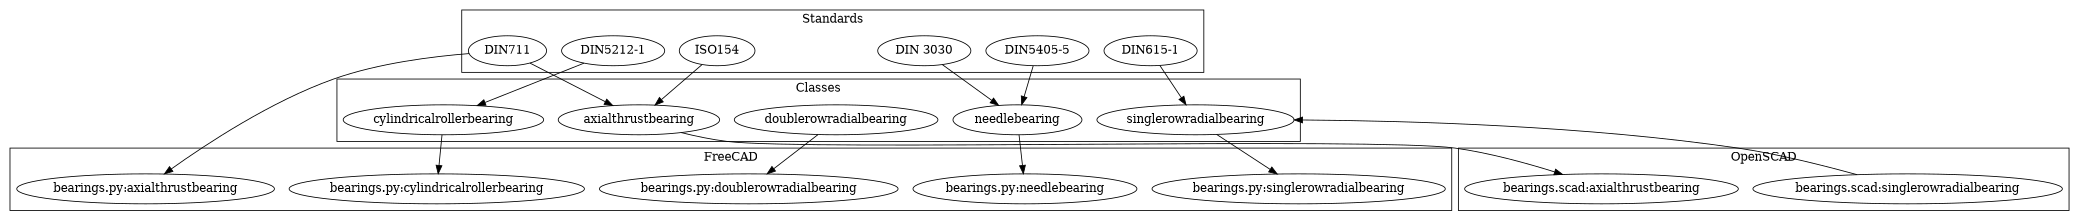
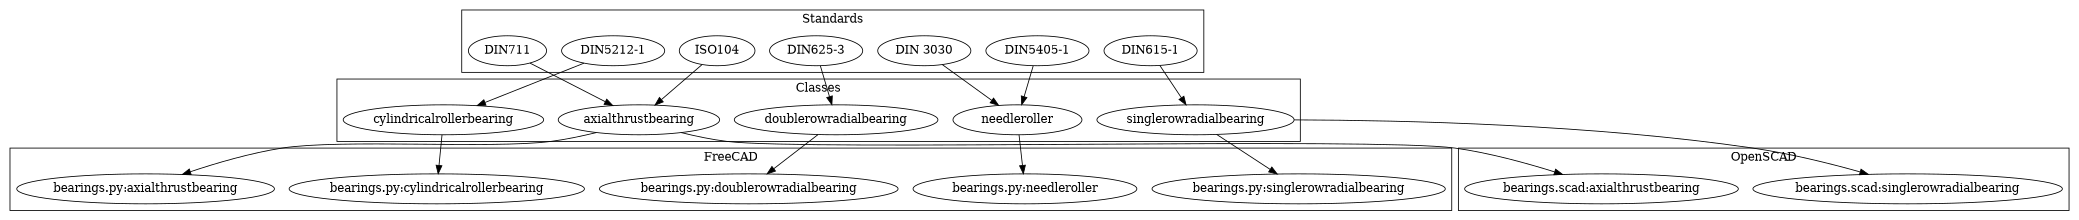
node "ISO154": label "ISO154" -> "ISO104"
node "DIN625-3": added
node "DIN5405-5": label "DIN5405-5" -> "DIN5405-1"
edge "DIN711" -> "bearings.py:axialthrustbearing": now "axialthrustbearing" -> "bearings.py:axialthrustbearing"
node "needlebearing": label "needlebearing" -> "needleroller"
edge "bearings.scad:singlerowradialbearing" -> "singlerowradialbearing": reversed
node "bearings.py:needlebearing": label "bearings.py:needlebearing" -> "bearings.py:needleroller"
